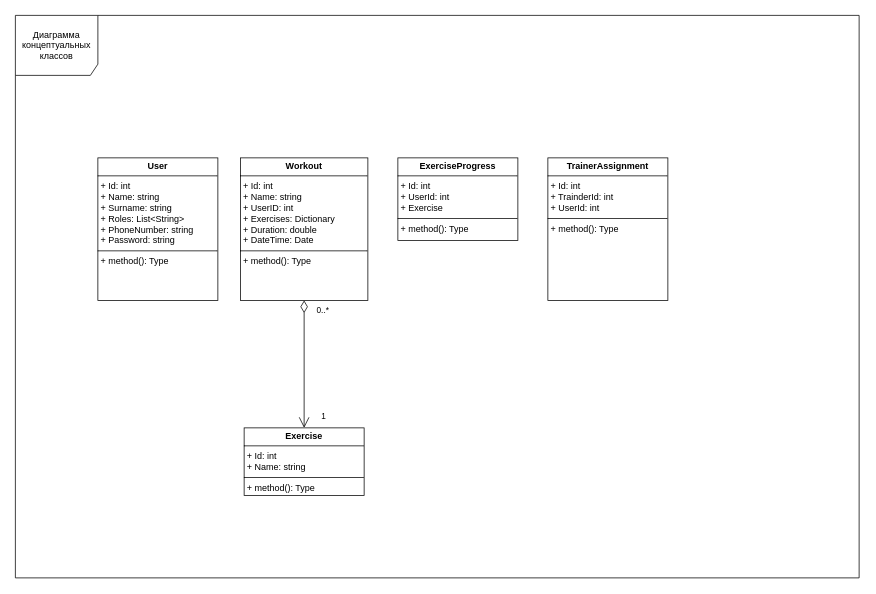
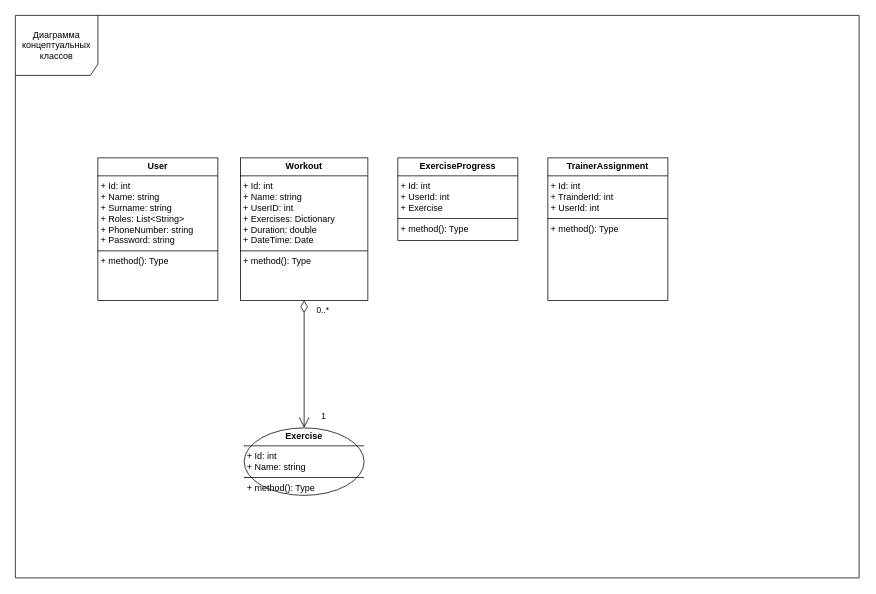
node "Exercise + Id: int + Name: string + method(): Type": shape rectangle -> ellipse
